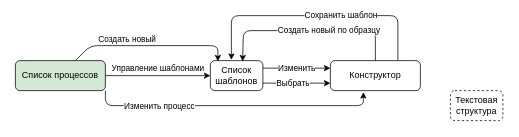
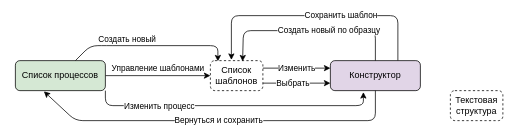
node "Список шаблонов": style solid -> dashed
node "Конструктор": fillcolor #ffffff -> #e1d5e7
edge "Конструктор" -> "Список процессов": added, label "Вернуться и сохранить"
